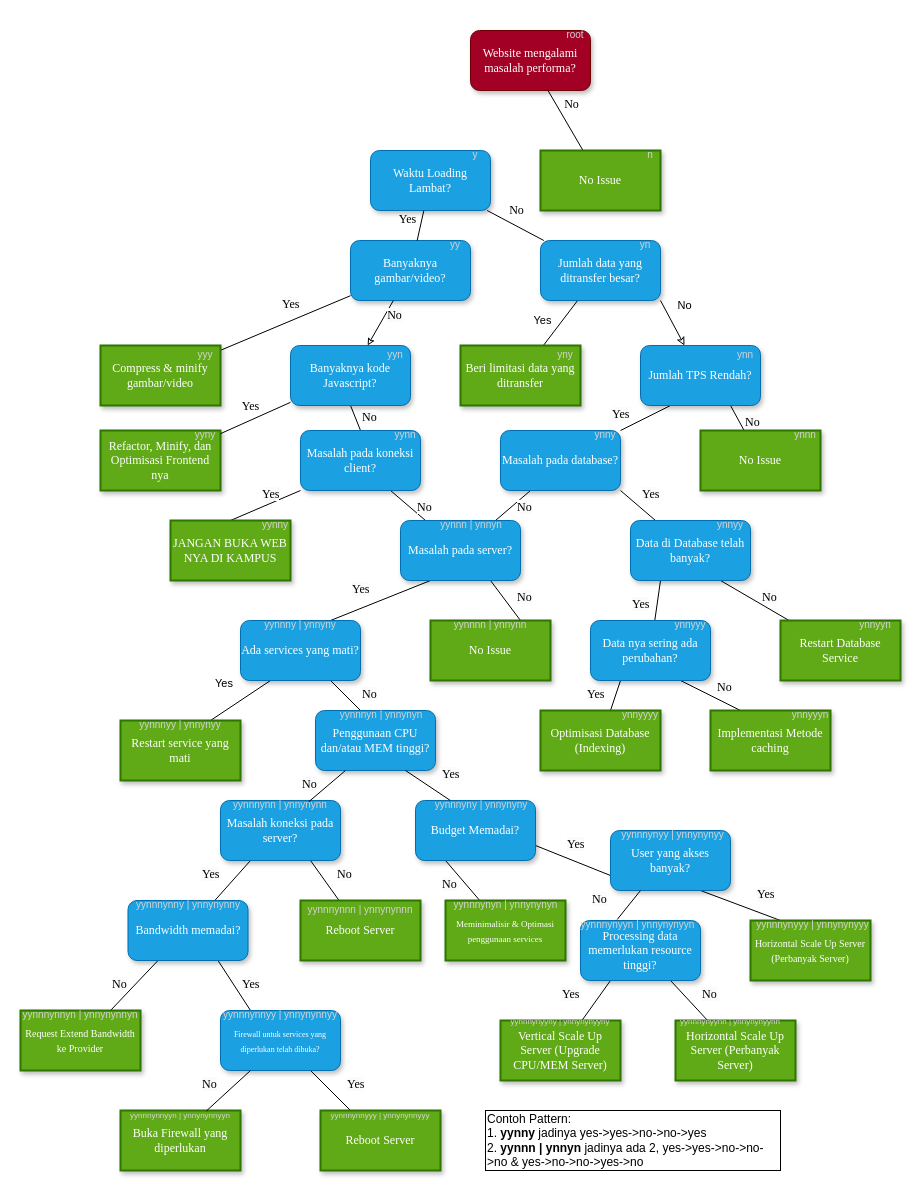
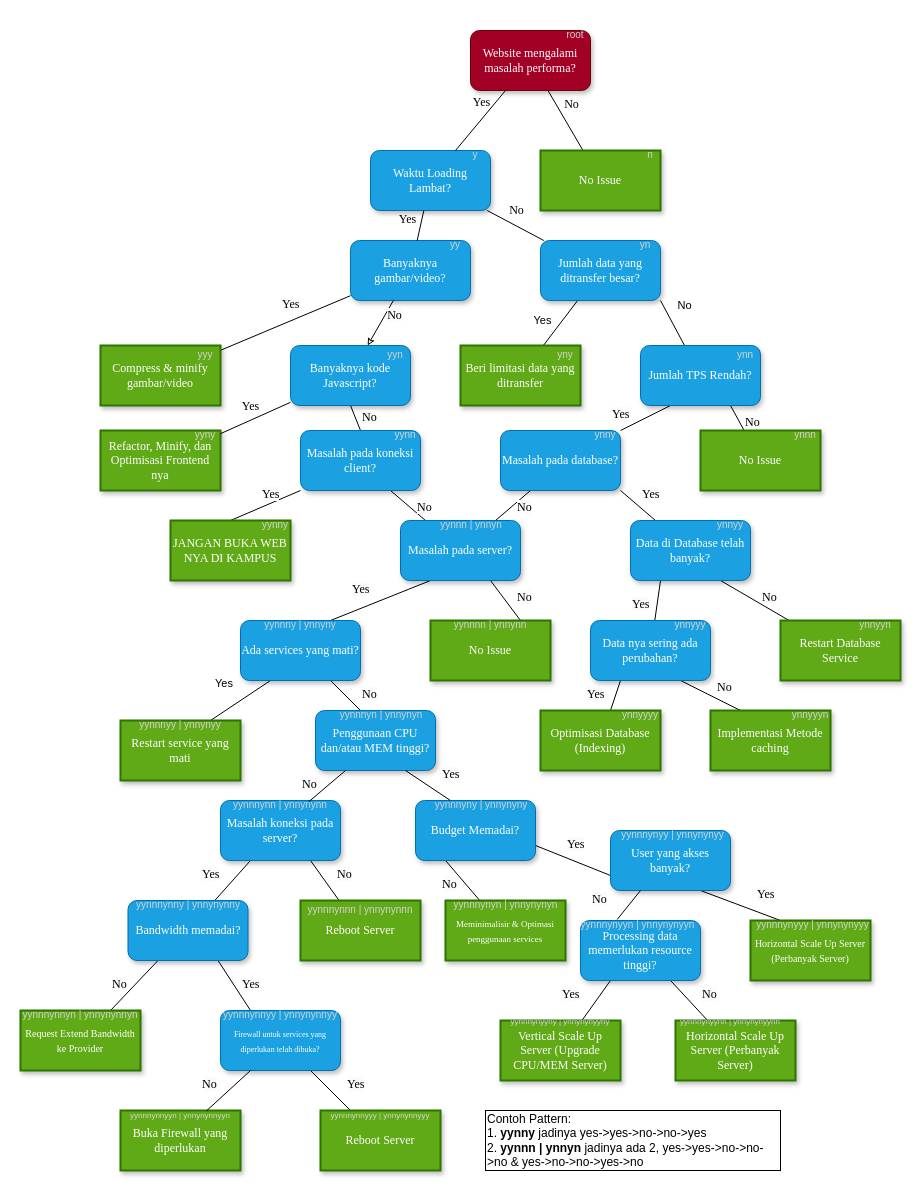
edge "Website mengalami masalah performa?" -- "Waktu Loading Lambat?": added, label "Yes"
edge "Jumlah data yang ditransfer besar?" -> "Jumlah TPS Rendah?": arrowhead classic -> none
